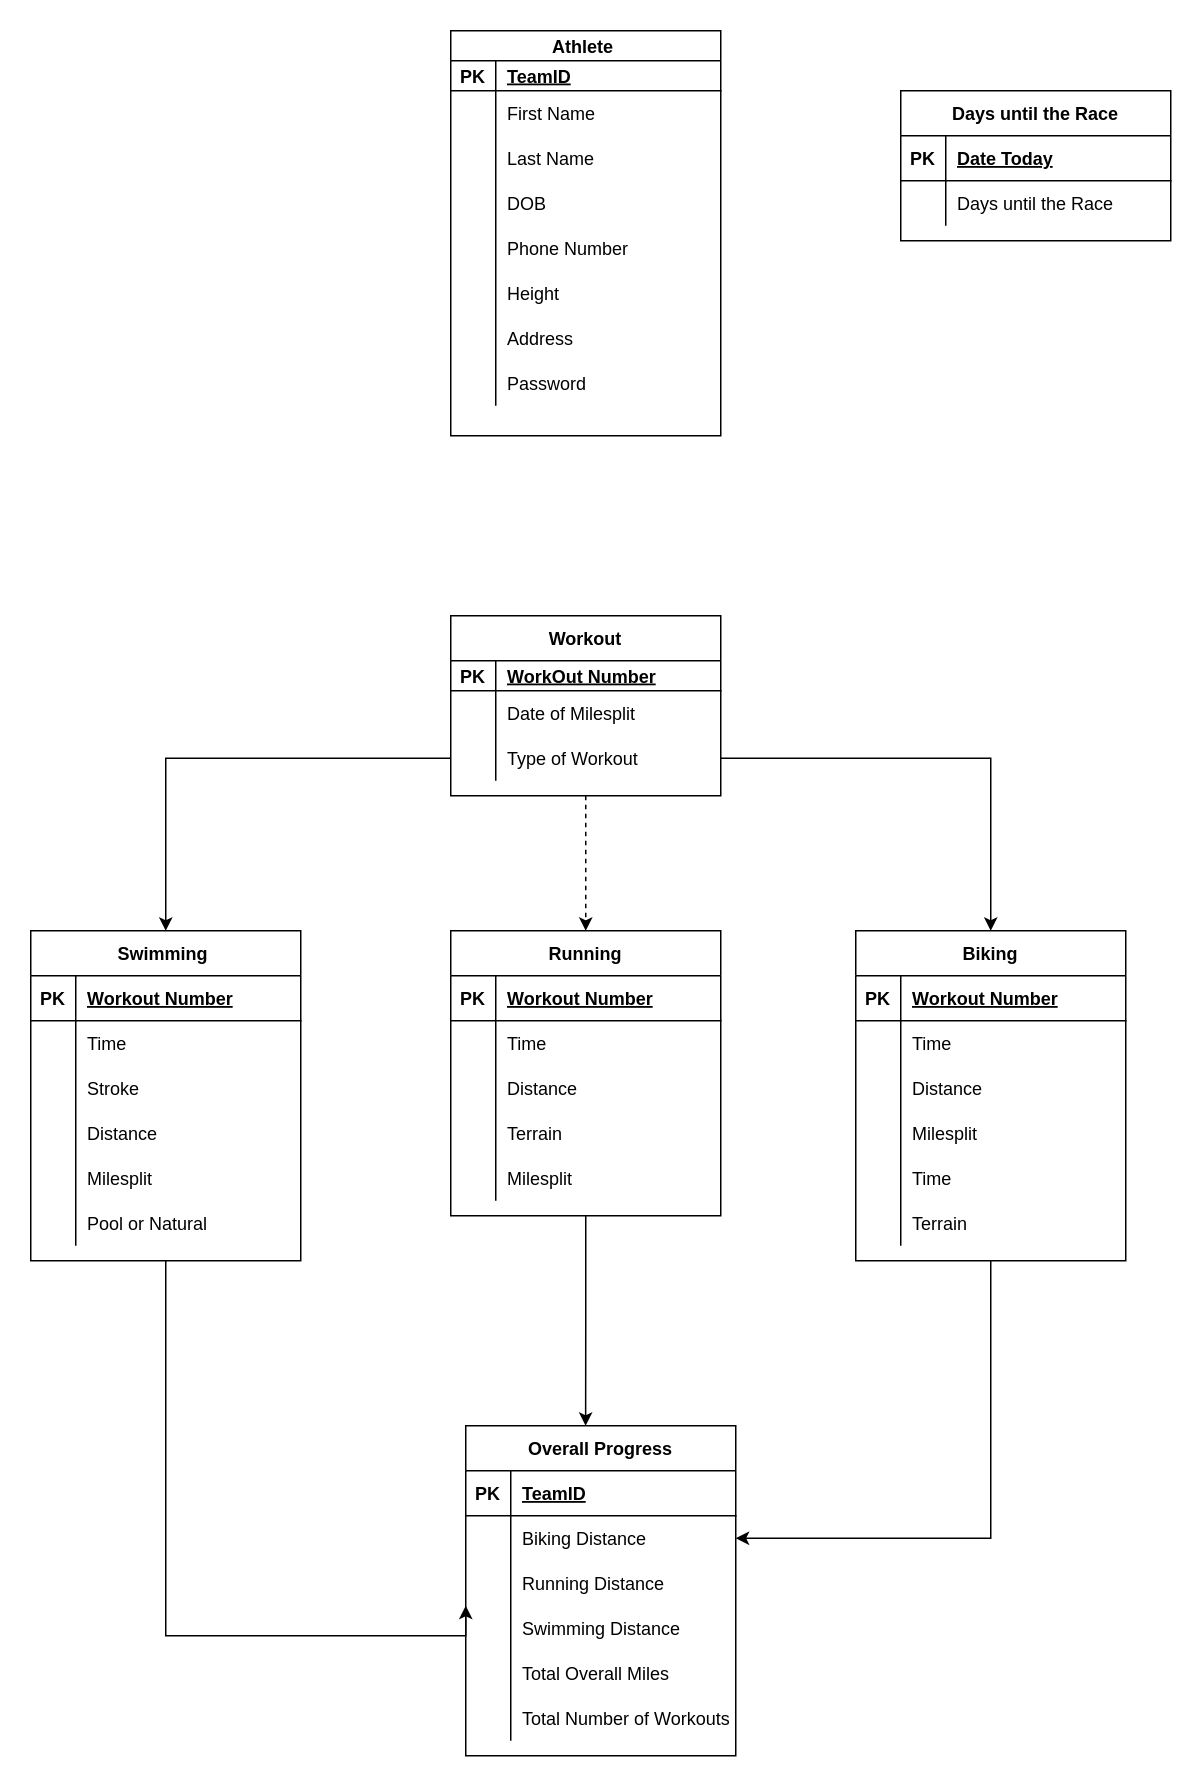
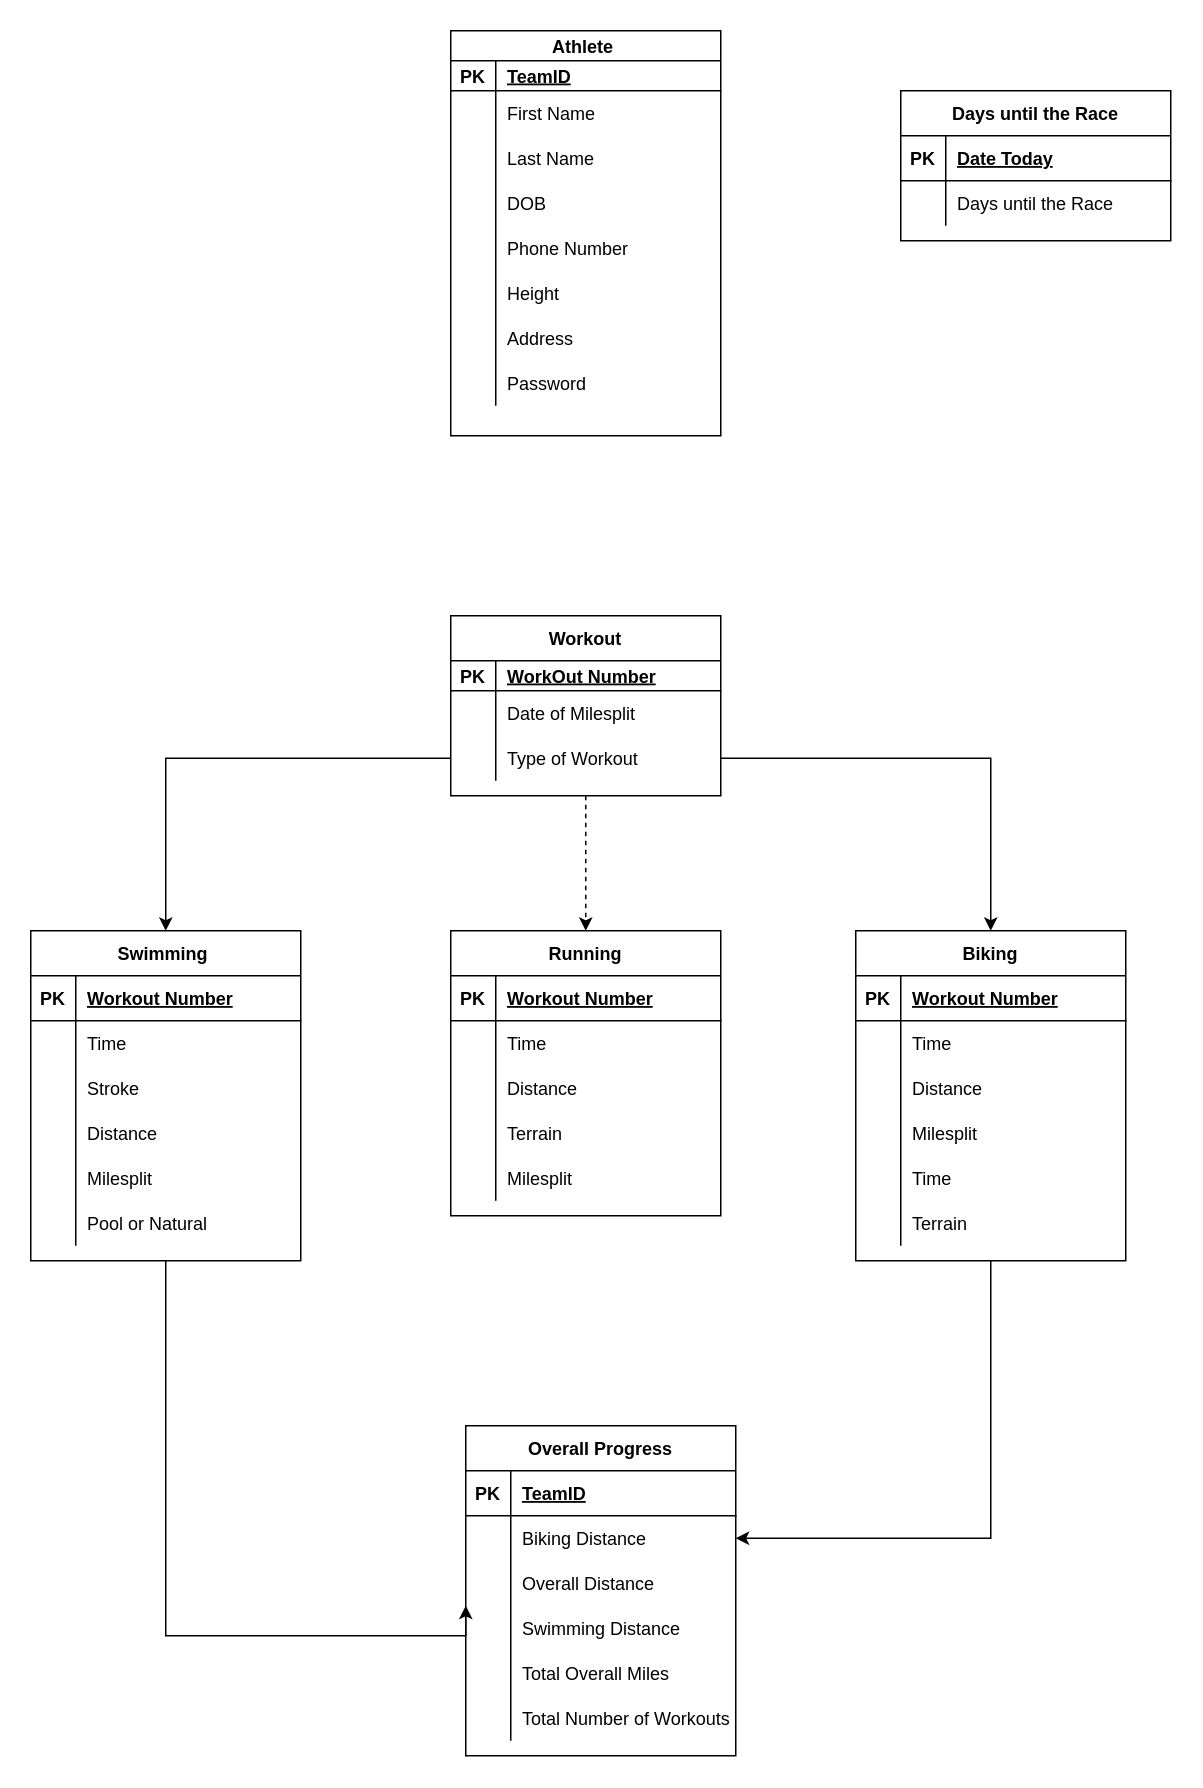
edge "Running" -> "Overall Progress": removed
node "Running Distance": label "Running Distance" -> "Overall Distance"
